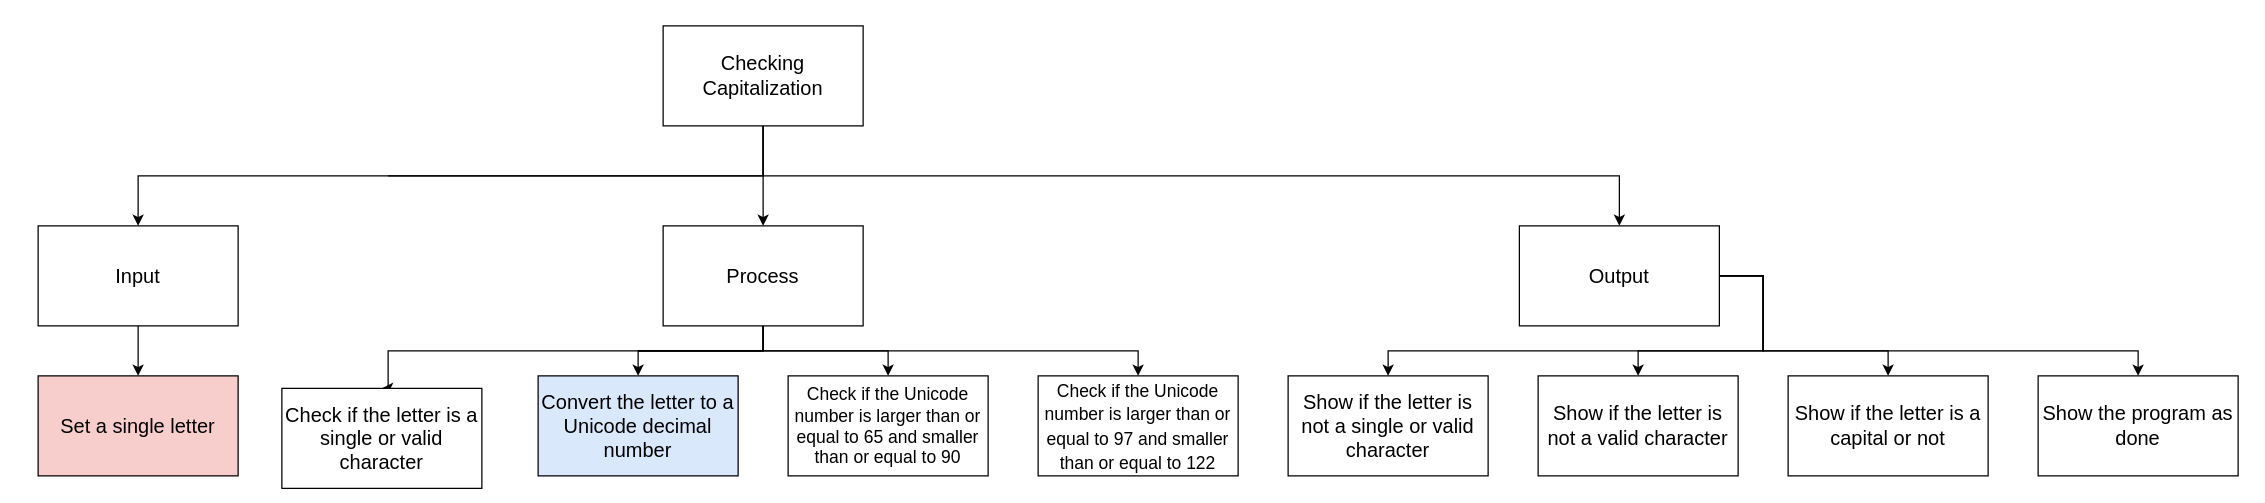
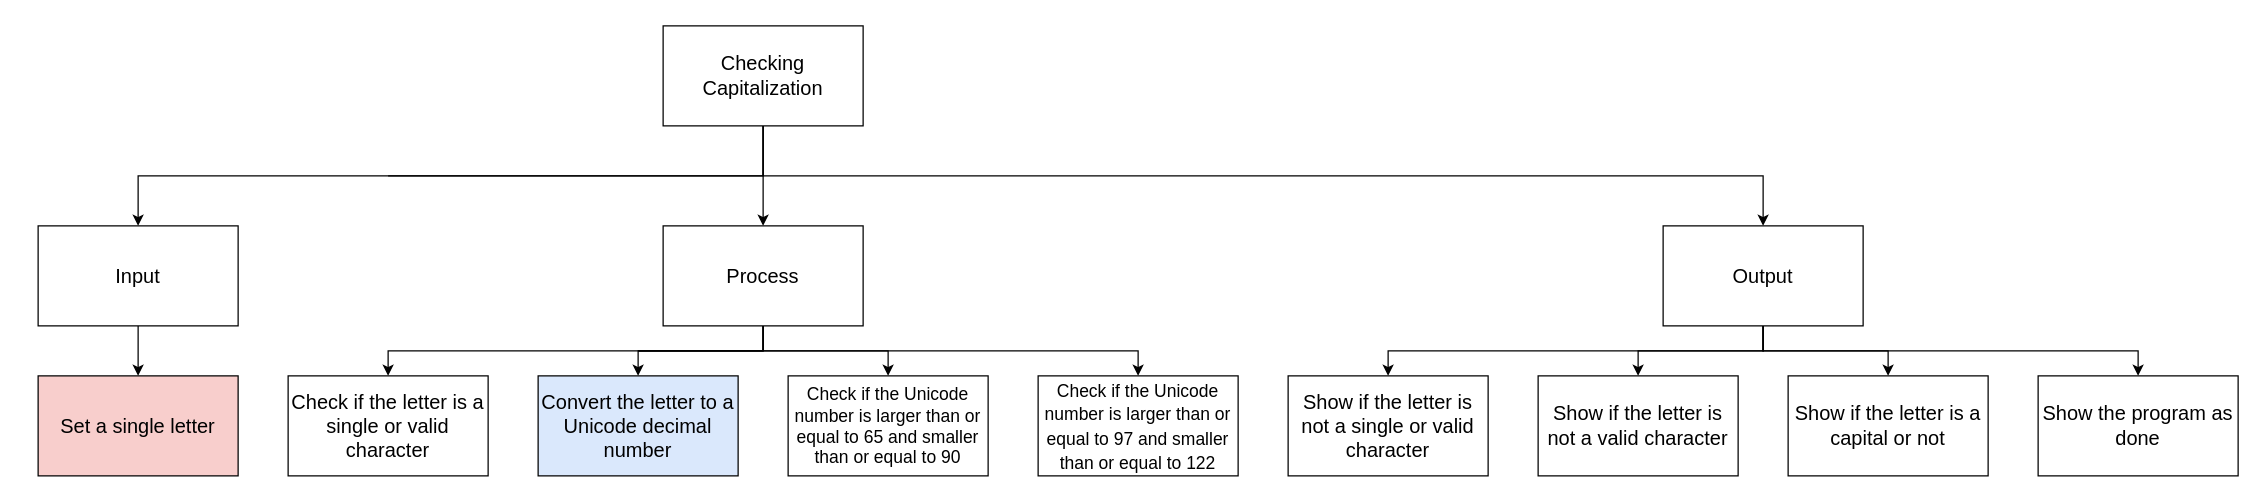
node "Output": moved (1619, 276) -> (1763, 276)
node "Check if the letter is a single or valid character": moved (382, 438) -> (388, 426)
